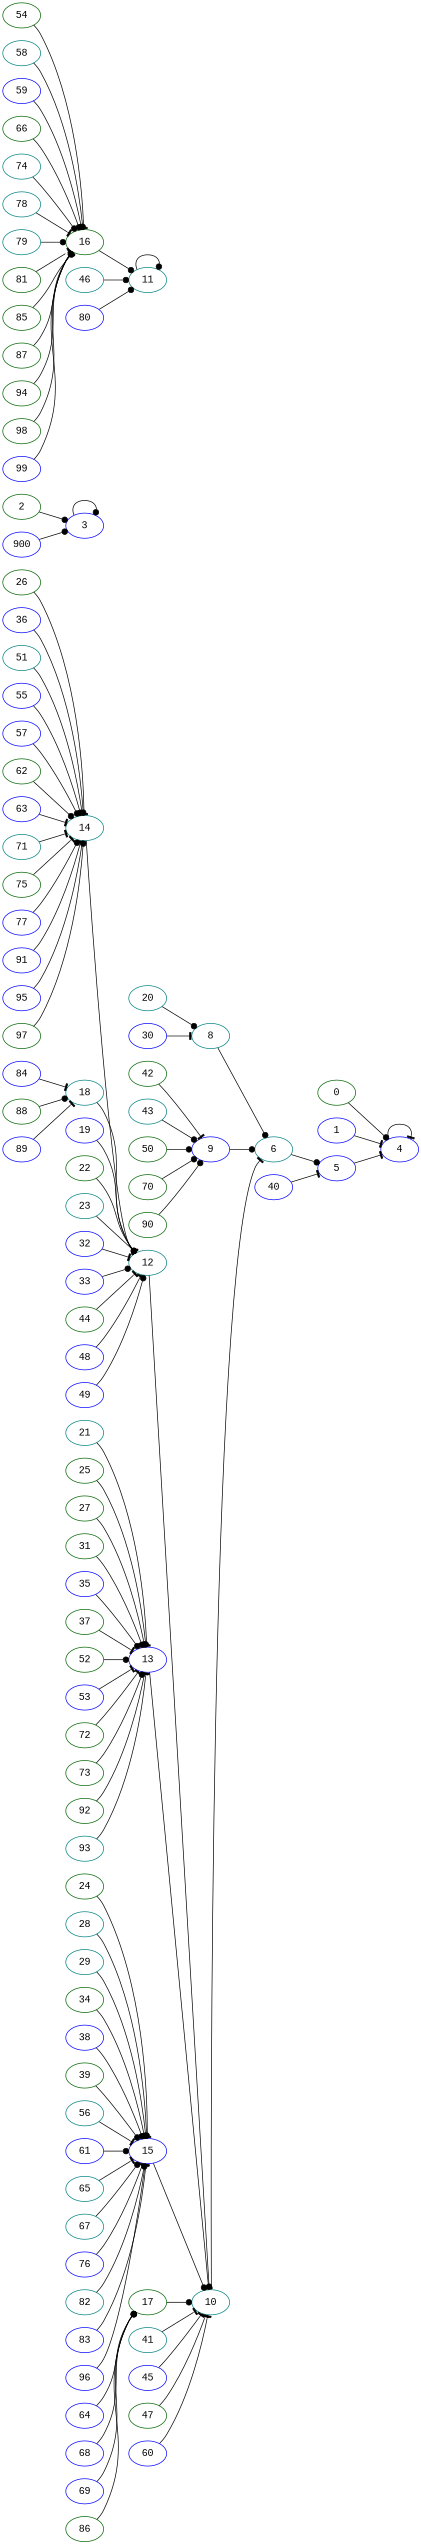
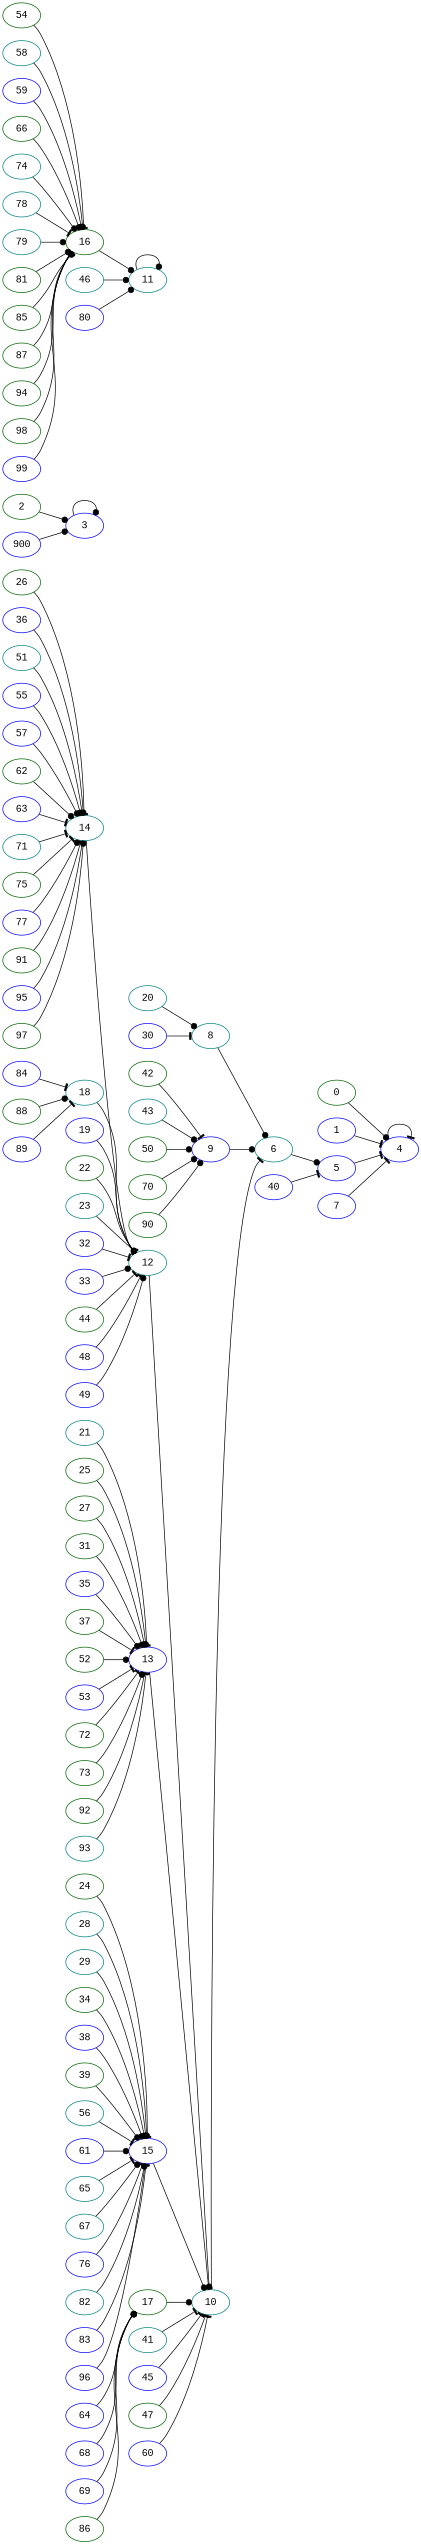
edge "81" -> "16": arrowhead tee -> dot
node "91": color blue -> darkgreen
node "7": added
